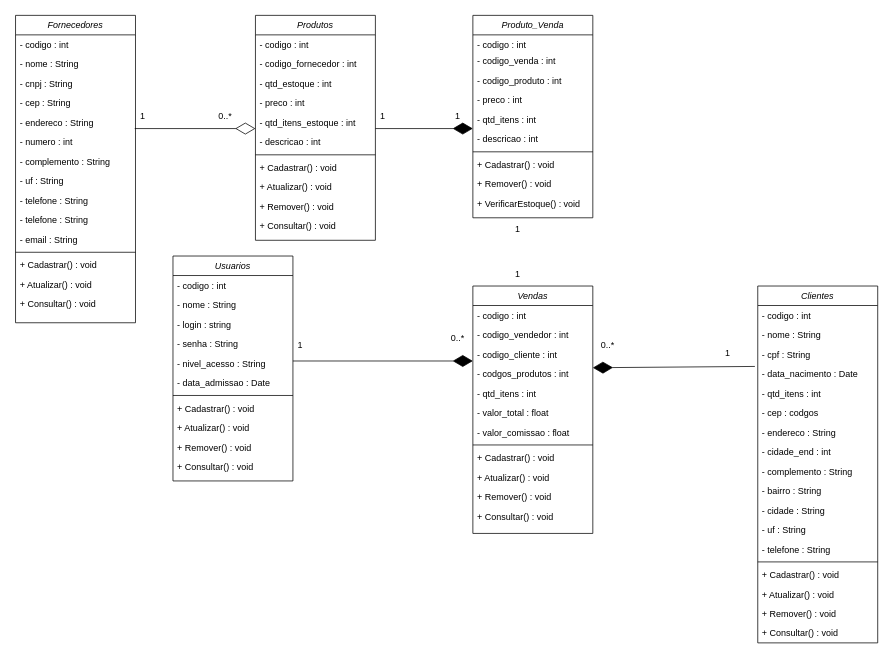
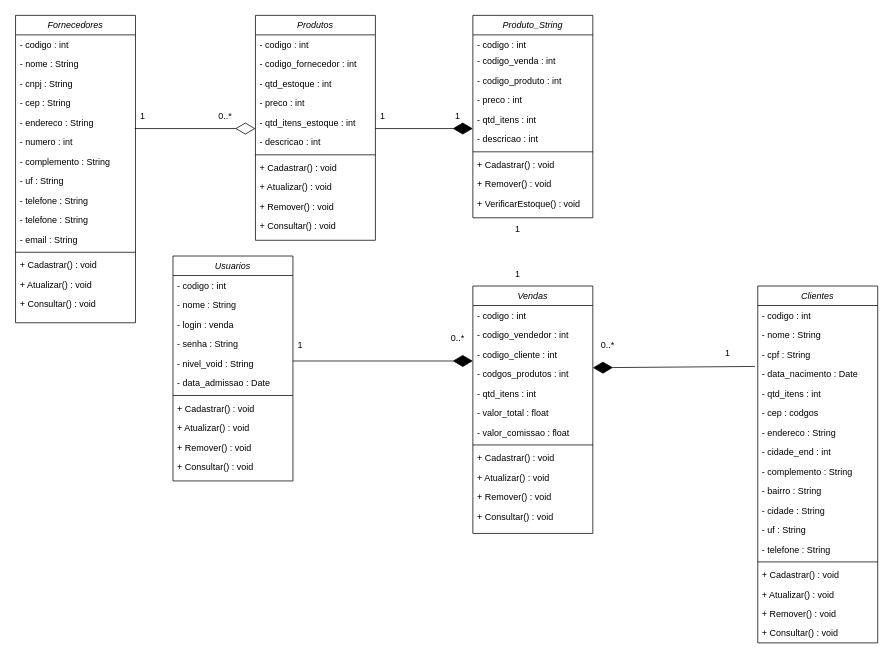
node "Produto_Venda": label "Produto_Venda" -> "Produto_String"
node "- login : string": label "- login : string" -> "- login : venda"
node "- nivel_acesso : String": label "- nivel_acesso : String" -> "- nivel_void : String"
